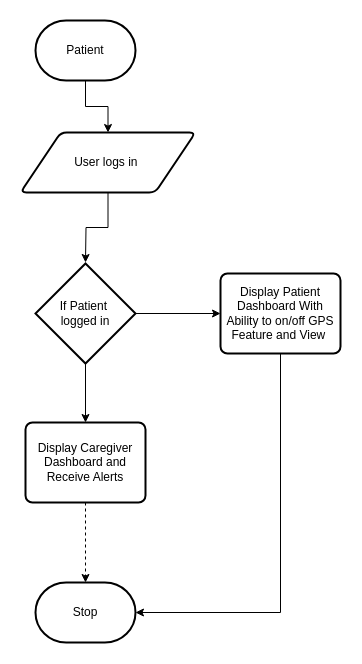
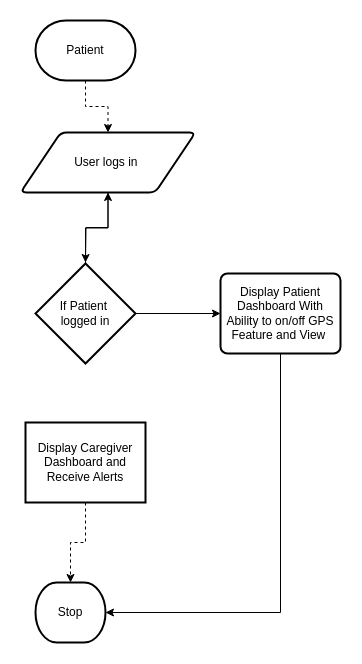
edge "Patient" -> "User logs in": style solid -> dashed
edge "If Patient logged in" -> "Display Caregiver Dashboard and Receive Alerts": now "If Patient logged in" -> "User logs in"
node "Display Caregiver Dashboard and Receive Alerts": shape rounded rectangle -> rectangle
node "Stop": size 100x60 -> 70x60
